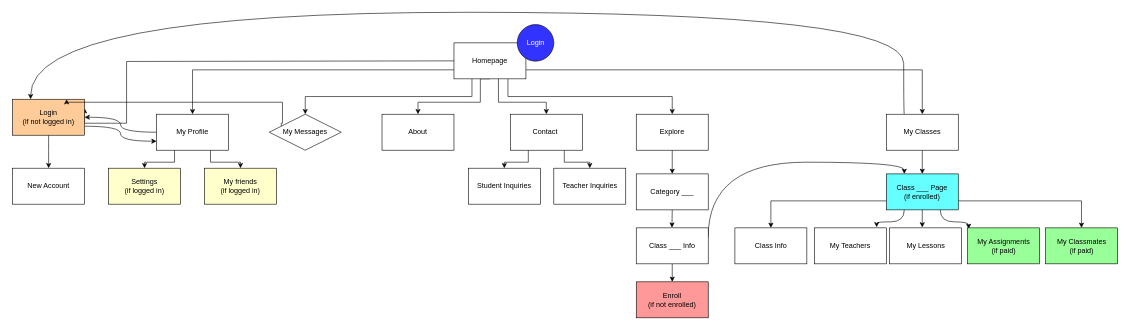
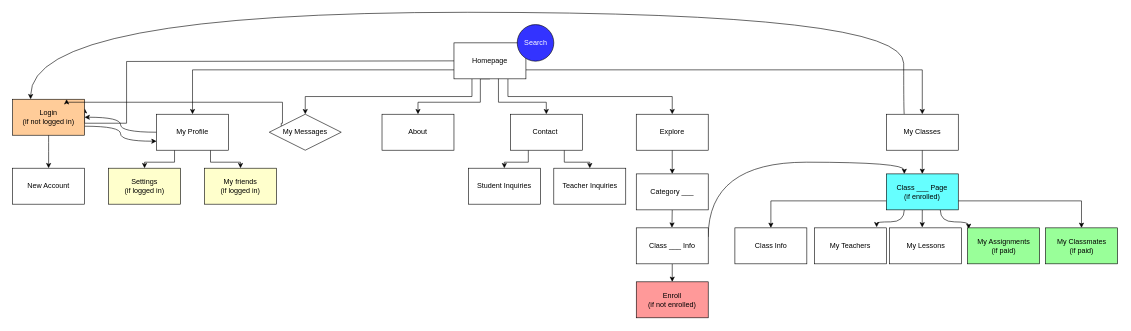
node "Login": label "Login" -> "Search"
